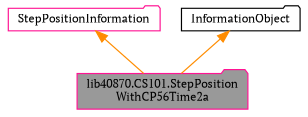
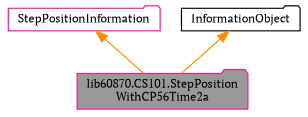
node "lib40870.CS101.StepPosition WithCP56Time2a": label "lib40870.CS101.StepPosition WithCP56Time2a" -> "lib60870.CS101.StepPosition WithCP56Time2a"
